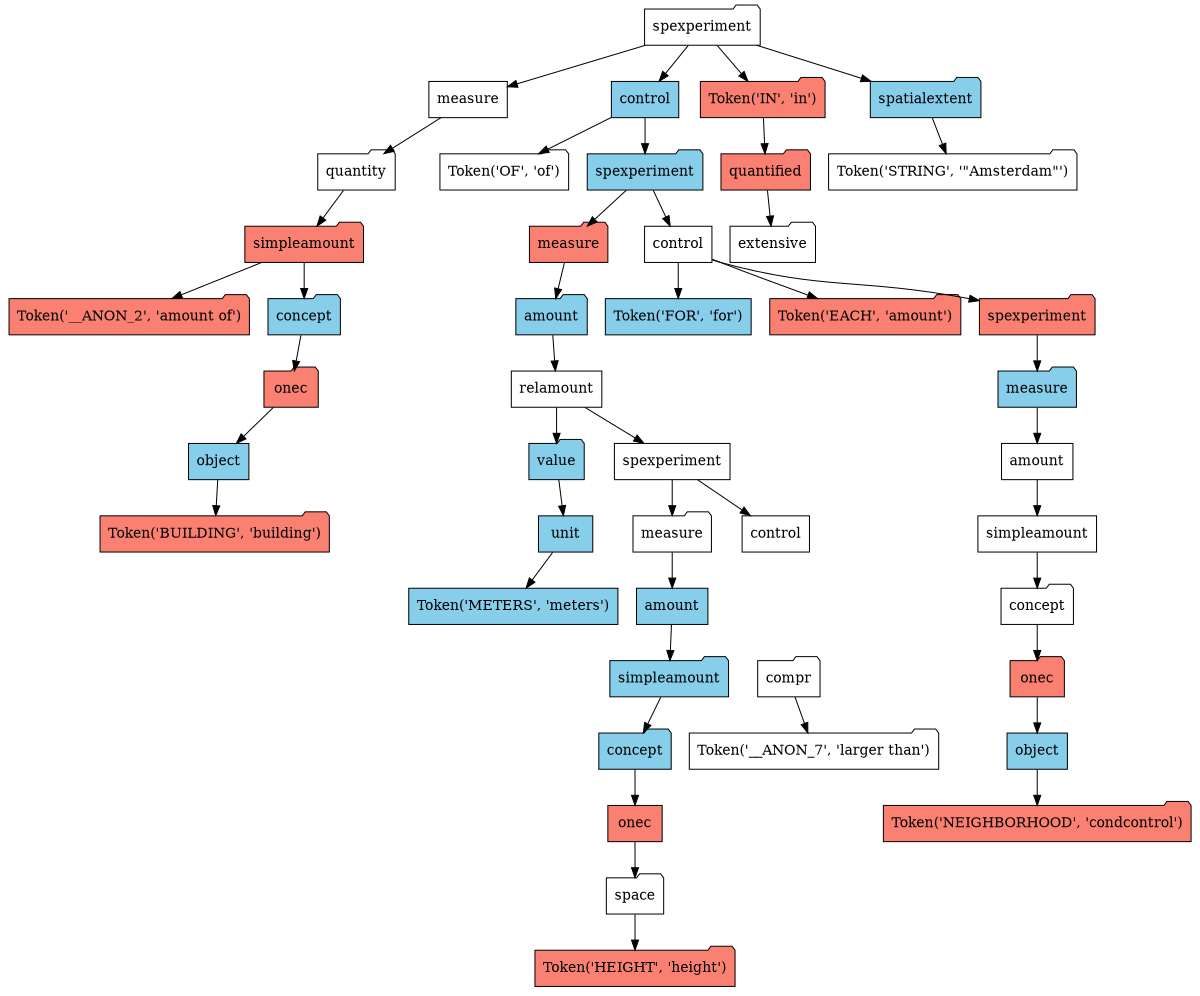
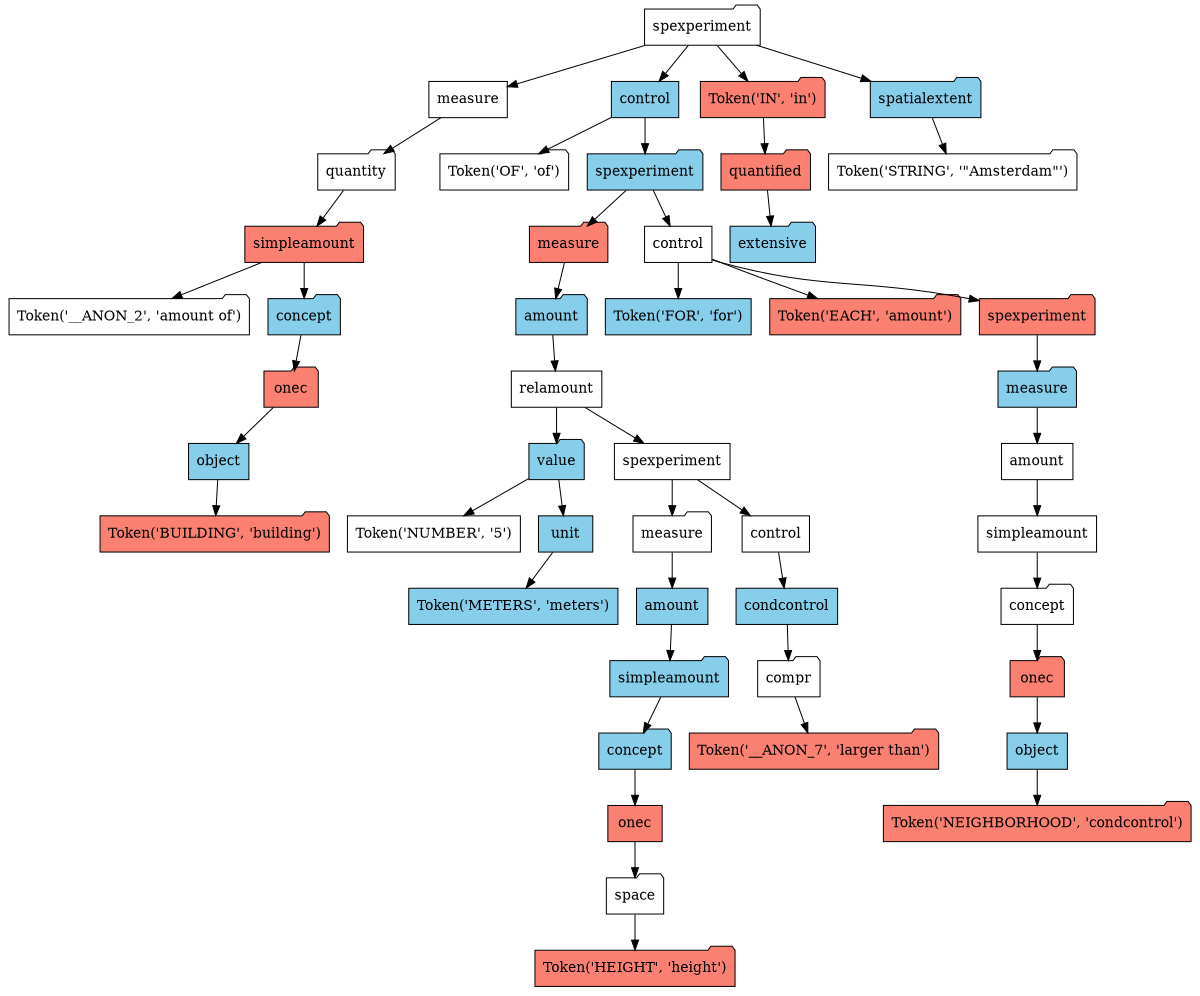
node "extensive": fillcolor white -> skyblue
node "Token('__ANON_2', 'amount of')": fillcolor salmon -> white
node "Token('NUMBER', '5')": added
node "condcontrol": added
node "Token('__ANON_7', 'larger than')": fillcolor white -> salmon
